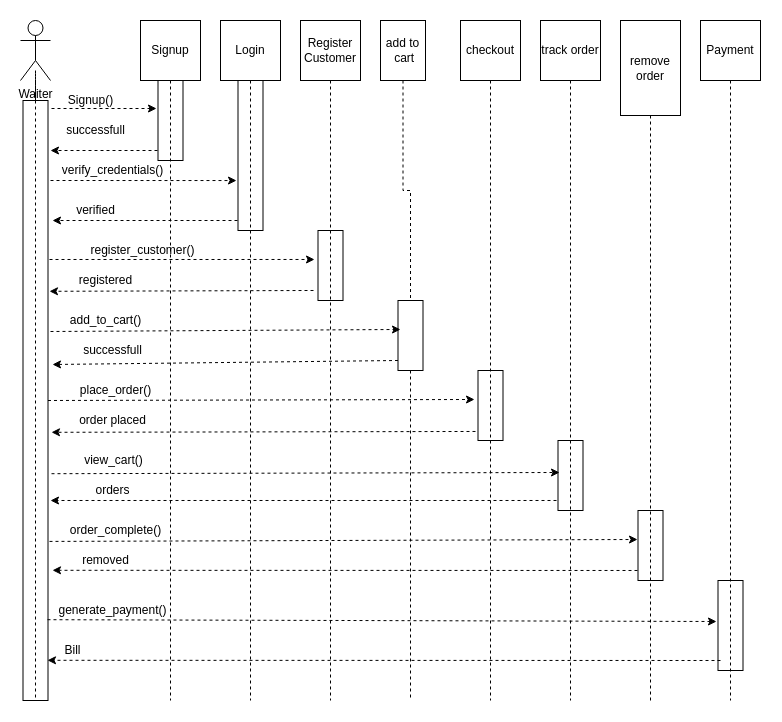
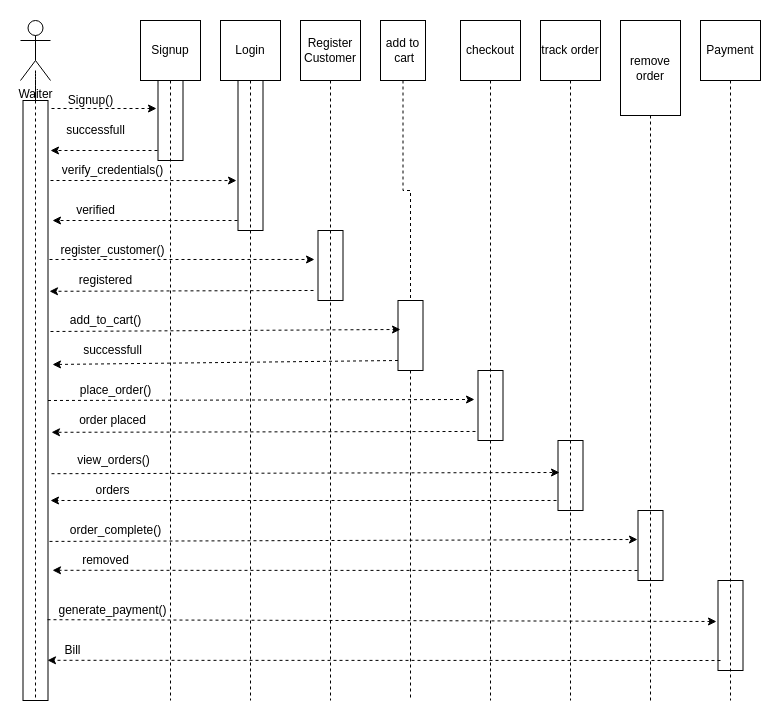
node "register_customer()": moved (143, 251) -> (113, 251)
node "view_cart()": label "view_cart()" -> "view_orders()"
